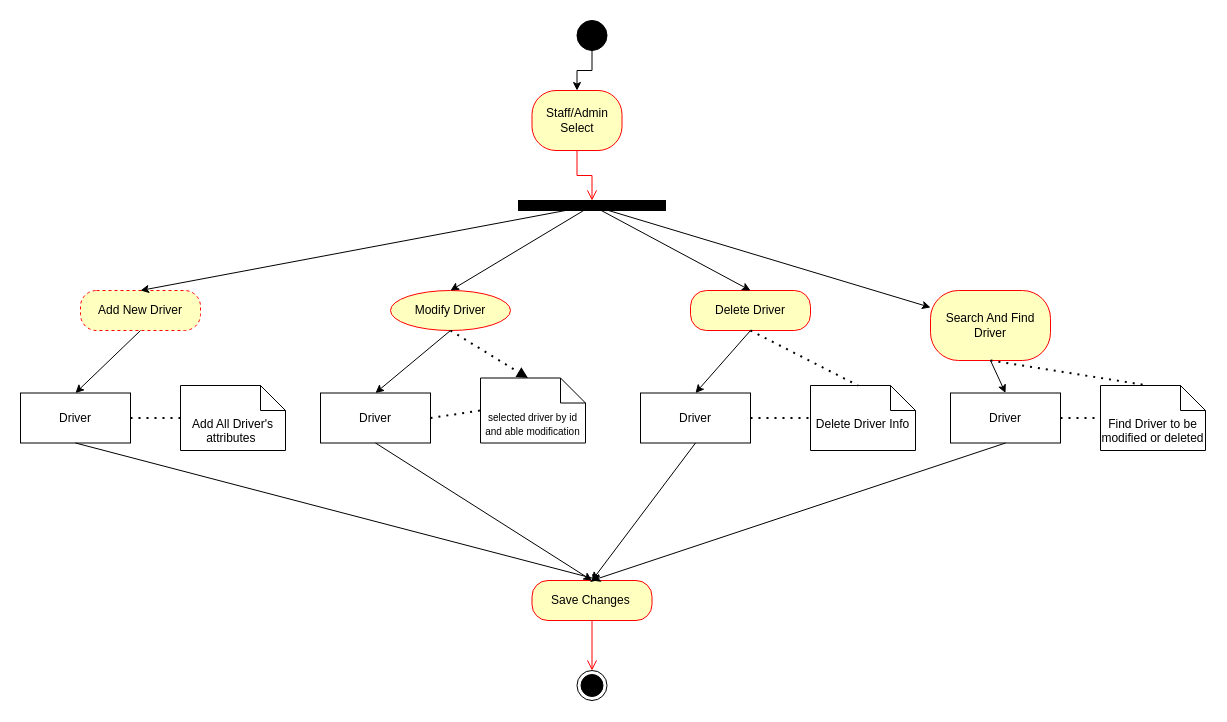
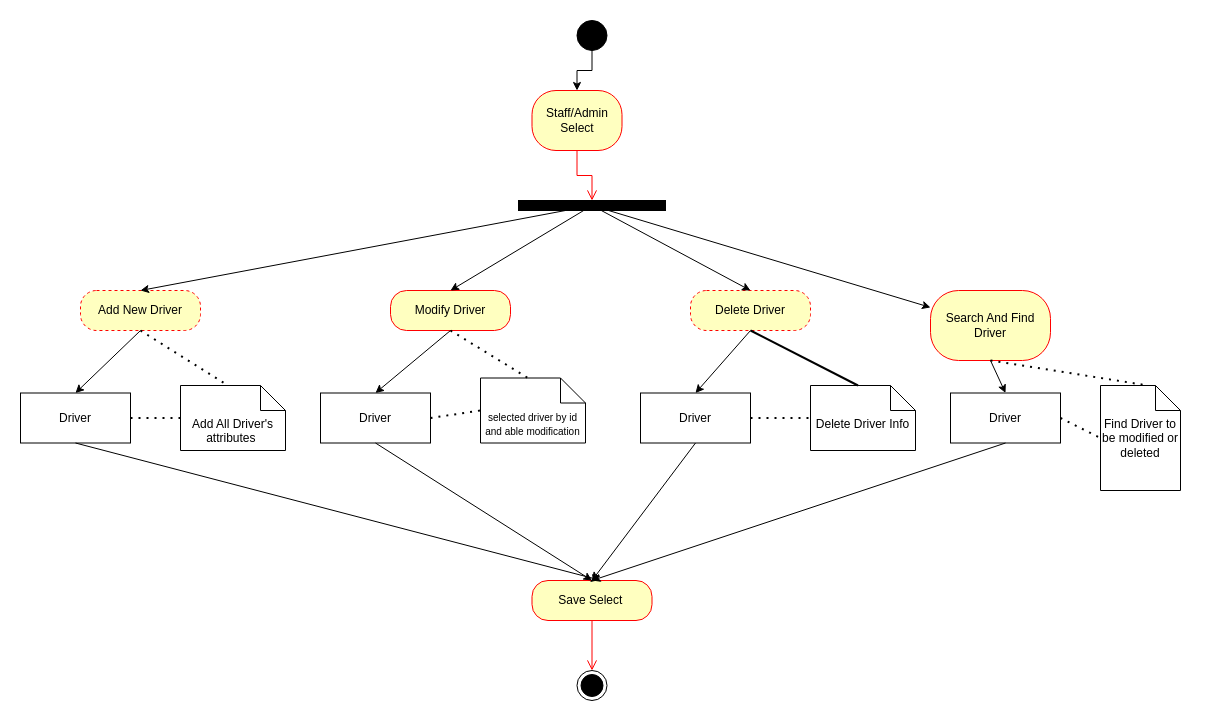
node "Modify Driver": shape ellipse -> rounded rectangle
node "Delete Driver": style solid -> dashed
edge "Add New Driver" -- "Add All Driver's attributes": added
edge "Delete Driver" -- "Delete Driver Info": style dashed -> solid
edge "Modify Driver" -> "selected driver by id and able modification": arrowhead block -> none
node "Find Driver to be modified or deleted": size 105x65 -> 80x105
node "Save Changes": label "Save Changes" -> "Save Select"
